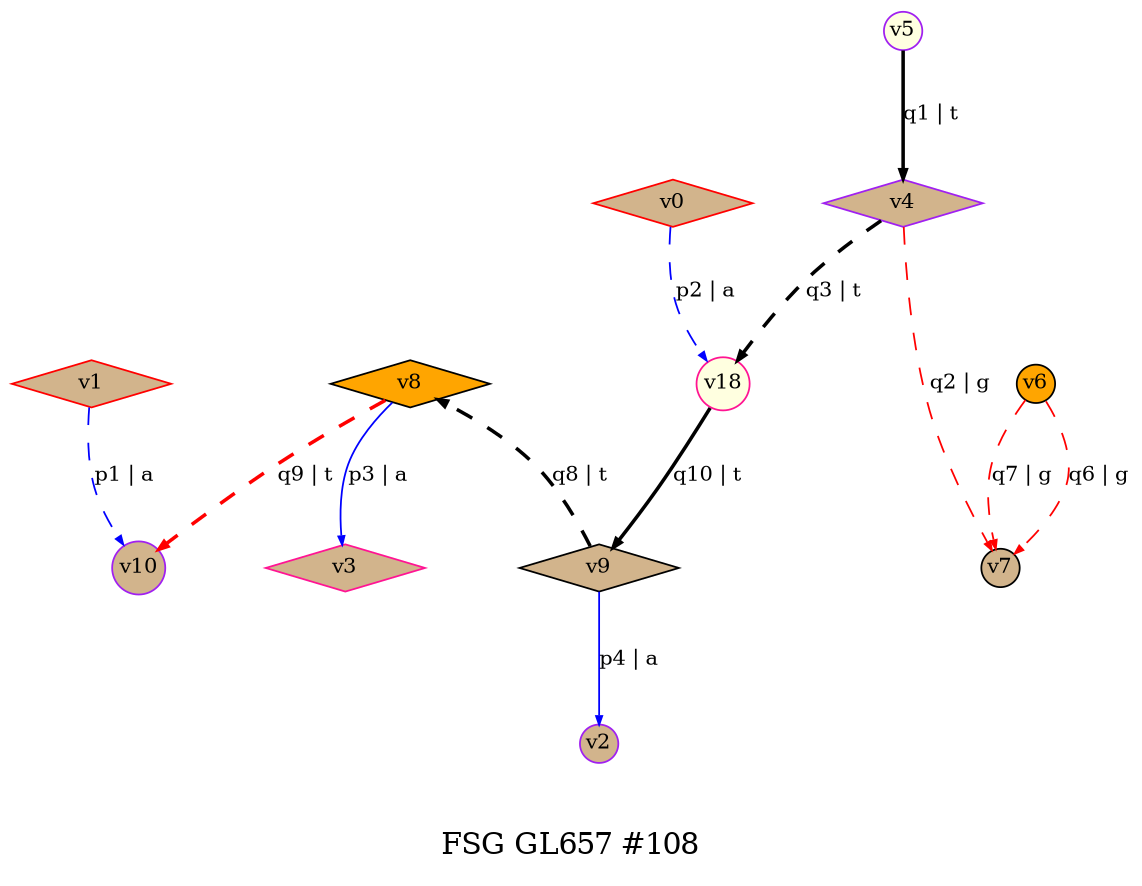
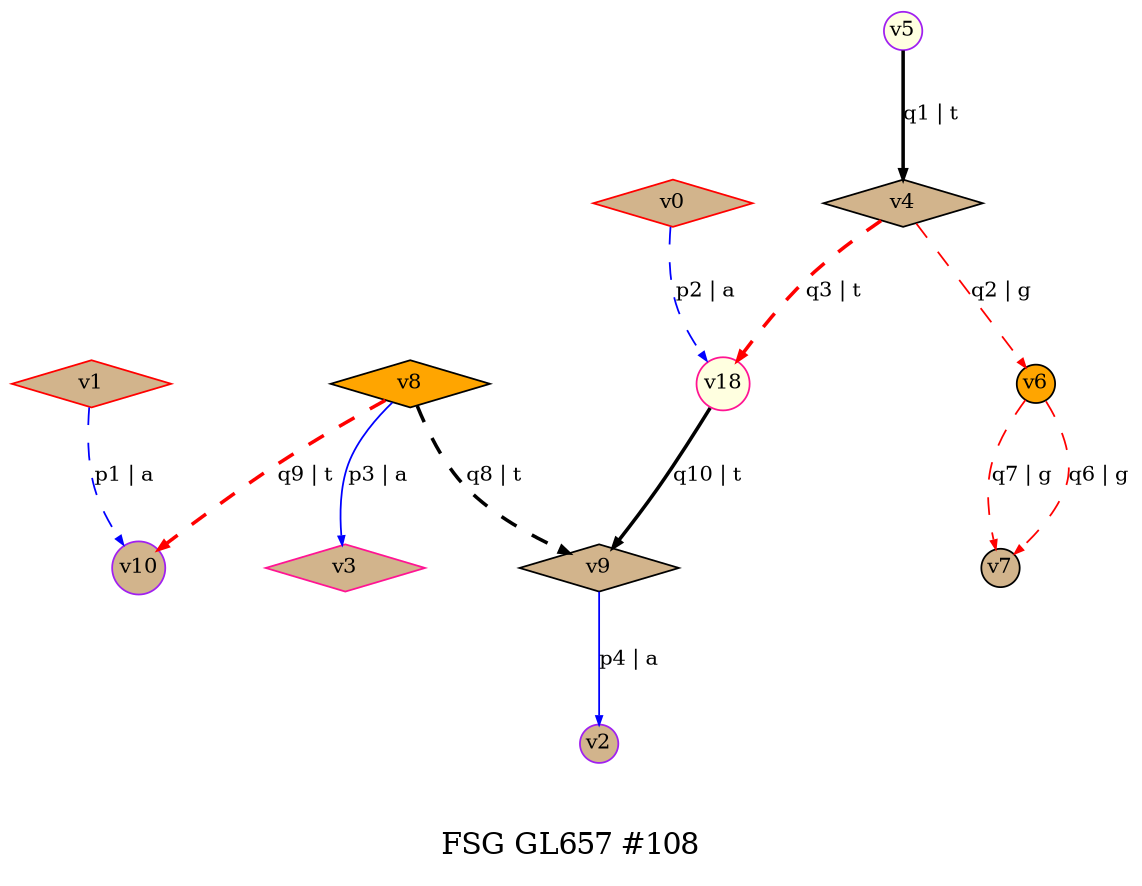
node "v4": color purple -> black
edge "v4" -> "v18": color black -> red
edge "v4" -> "v7": now "v4" -> "v6"
edge "v9" -> "v8": reversed
